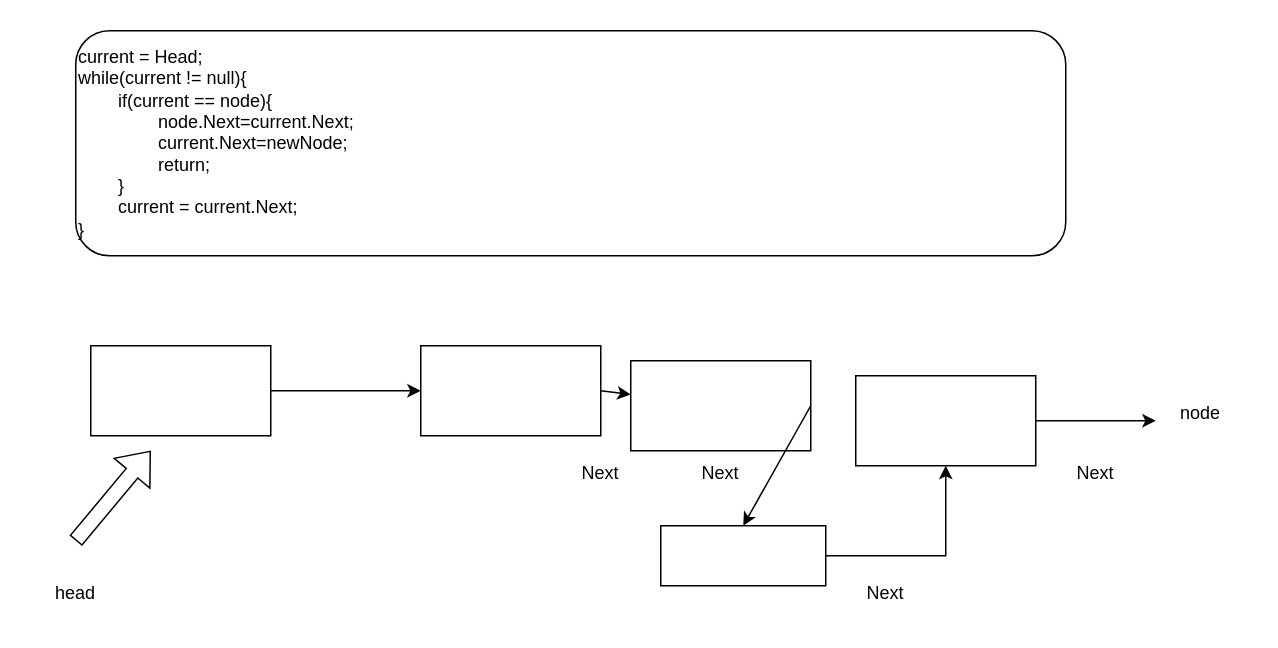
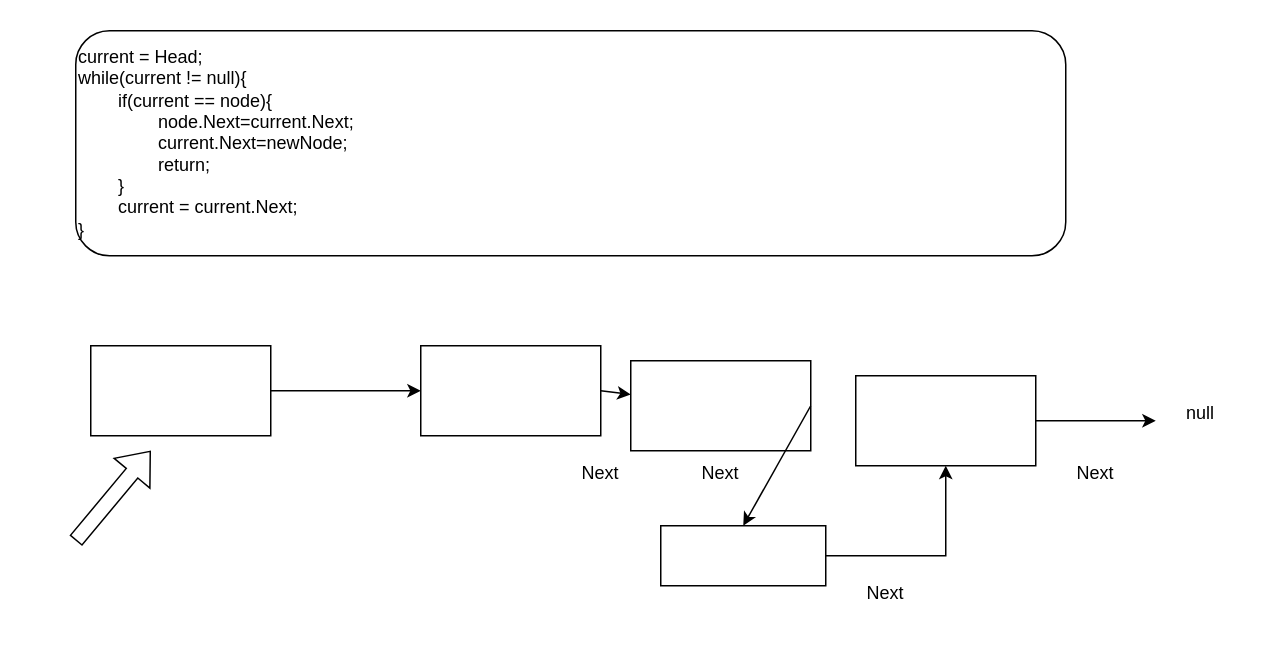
node "node": label "node" -> "null"
node "head": removed
